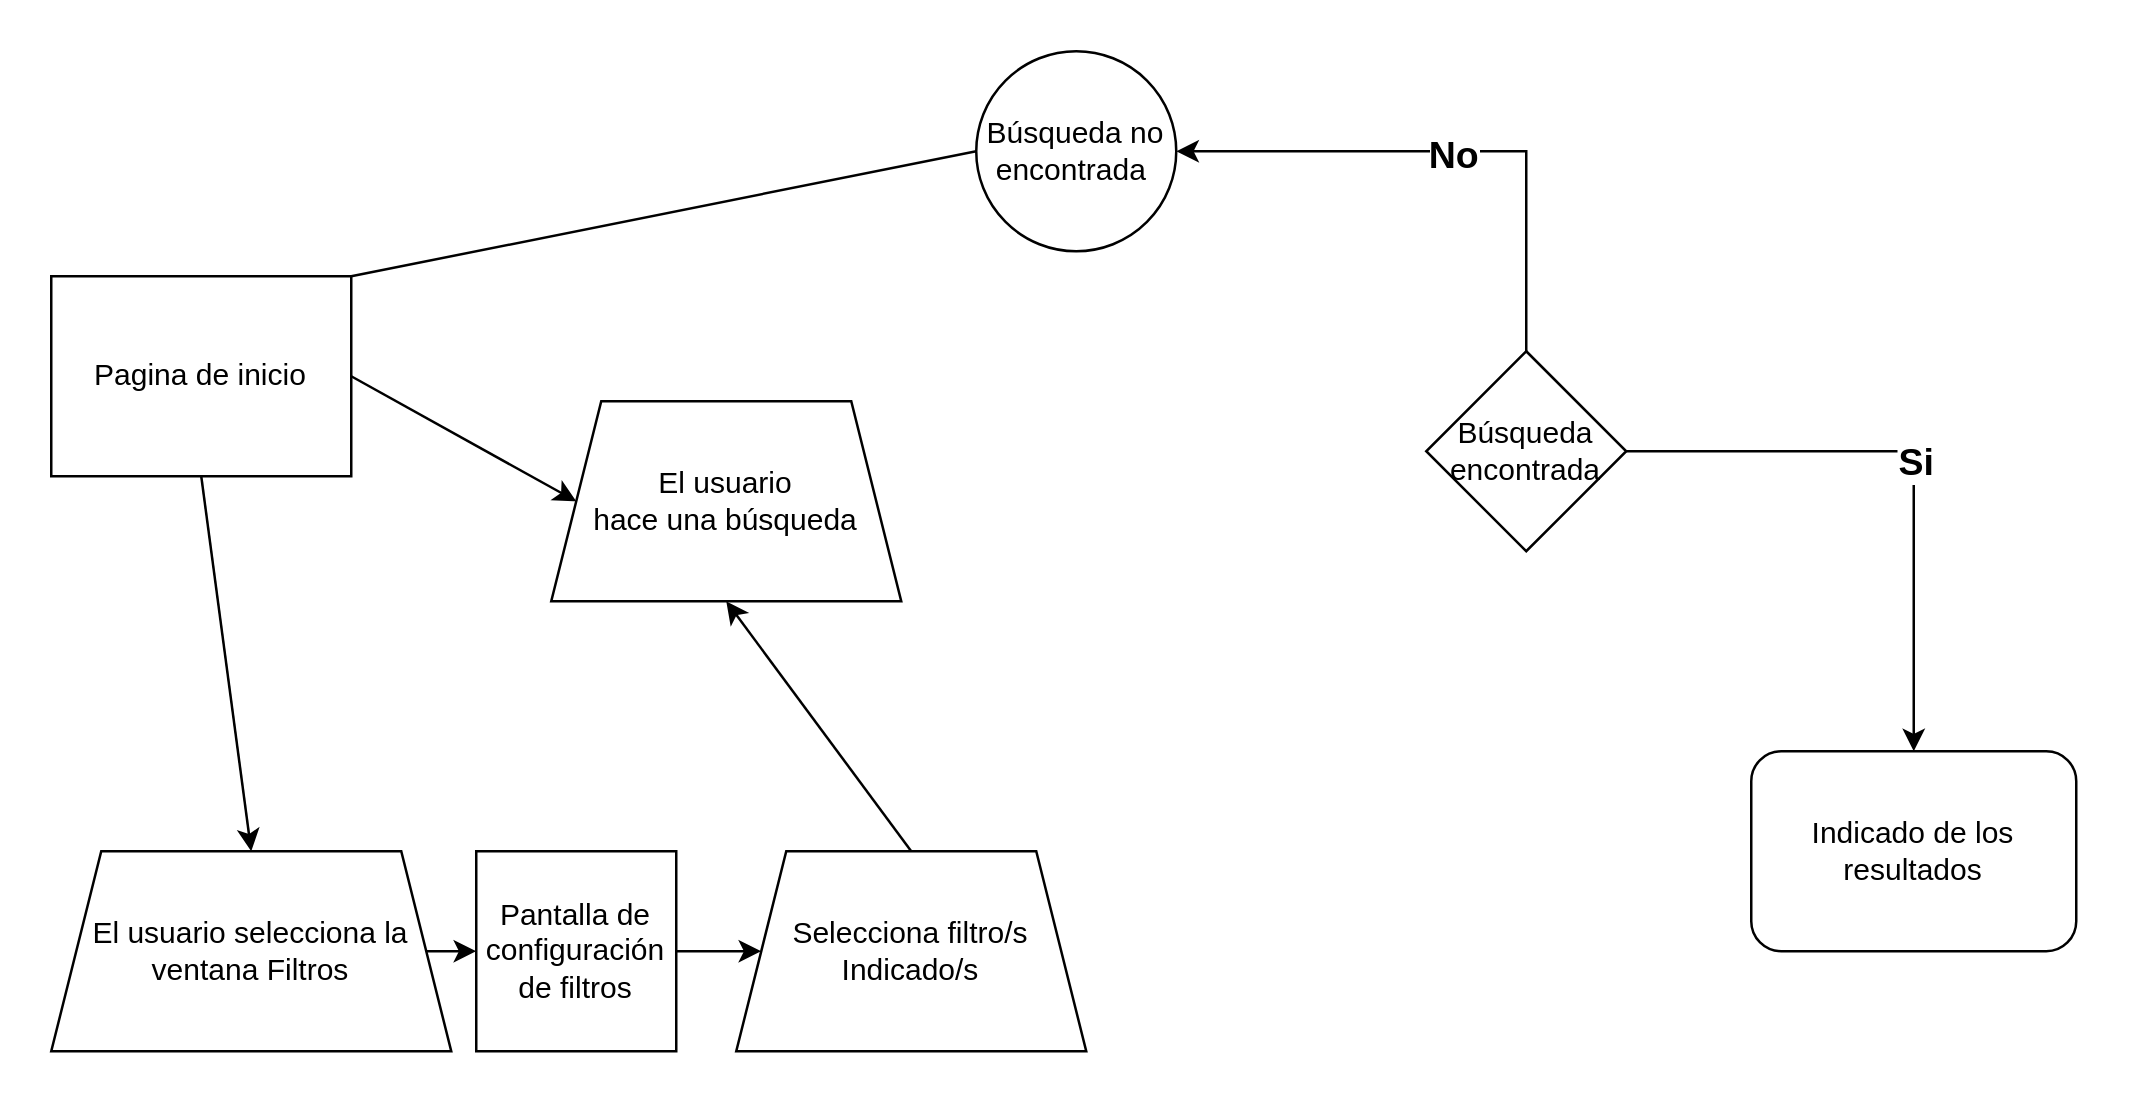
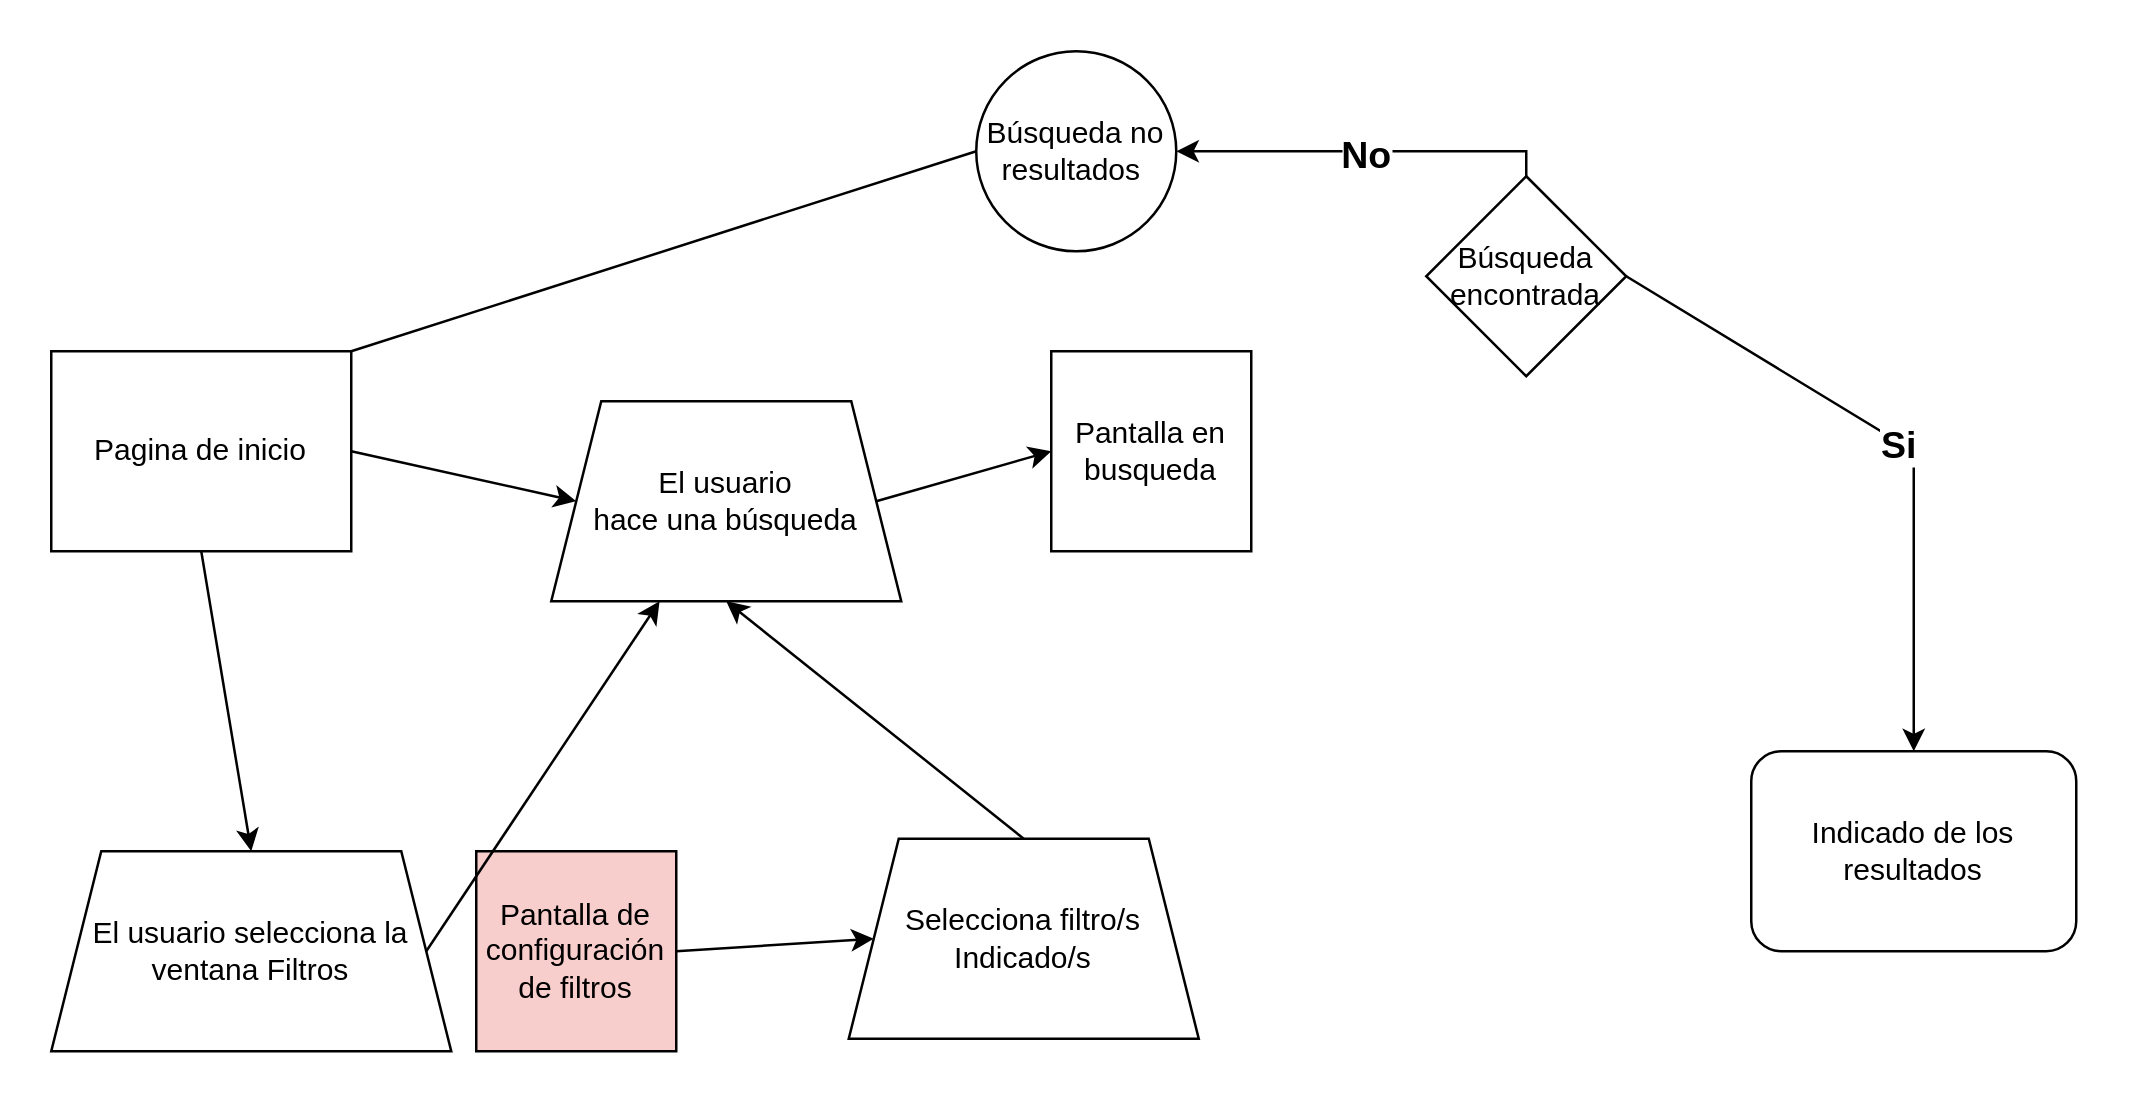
node "Búsqueda no encontrada": label "Búsqueda no encontrada" -> "Búsqueda no resultados"
node "Pagina de inicio": moved (201, 376) -> (201, 451)
node "Pantalla en busqueda": added
node "Búsqueda encontrada": moved (1526, 451) -> (1526, 276)
edge "El usuario hace una búsqueda" -> "Pantalla en busqueda": added
edge "El usuario selecciona la ventana Filtros" -> "Pantalla de configuración de filtros": now "El usuario selecciona la ventana Filtros" -> "El usuario hace una búsqueda"
node "Pantalla de configuración de filtros": fillcolor #ffffff -> #f8cecc
node "Selecciona filtro/s Indicado/s": moved (911, 951) -> (1024, 939)
